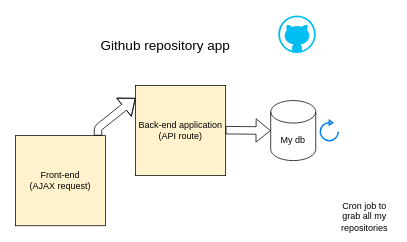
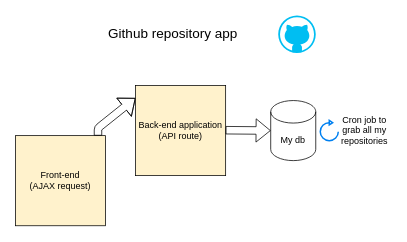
node "Github repository app": moved (165, 45) -> (173, 34)
node "Cron job to grab all my repositories": moved (364, 217) -> (364, 130)
